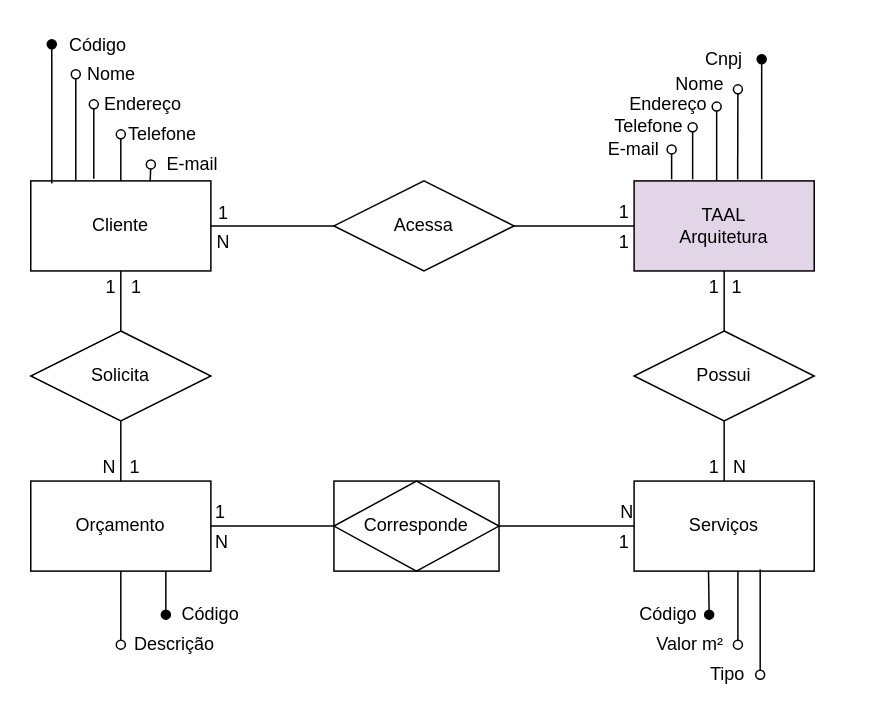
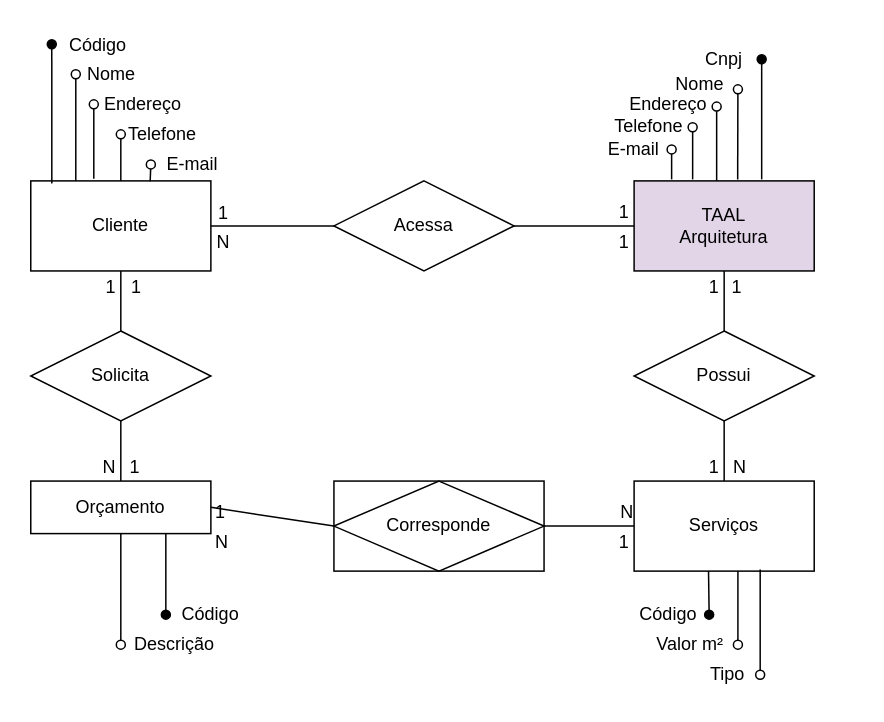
node "Orçamento": size 180x90 -> 180x53
node "Corresponde": size 165x90 -> 210x90
